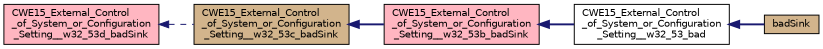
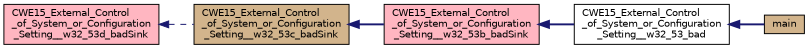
node "badSink": label "badSink" -> "main"
